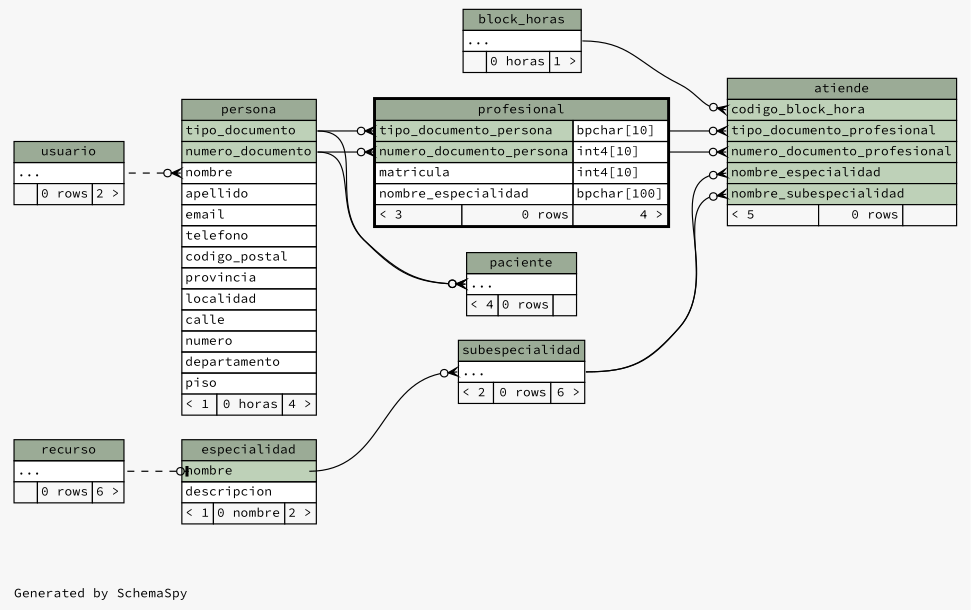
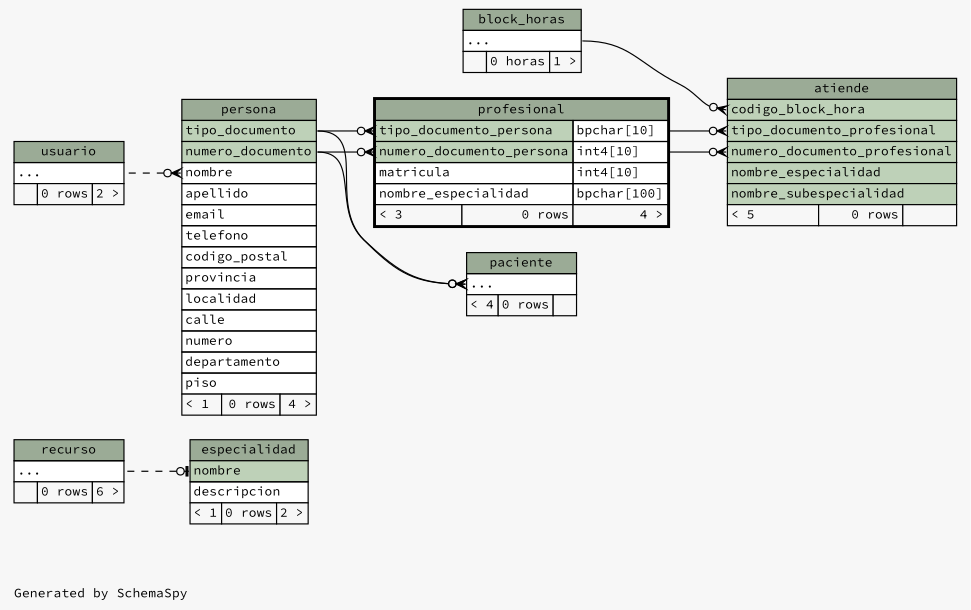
node "subespecialidad": removed
node "persona": text "0 horas" -> "0 rows"
node "especialidad": text "0 nombre" -> "0 rows"
